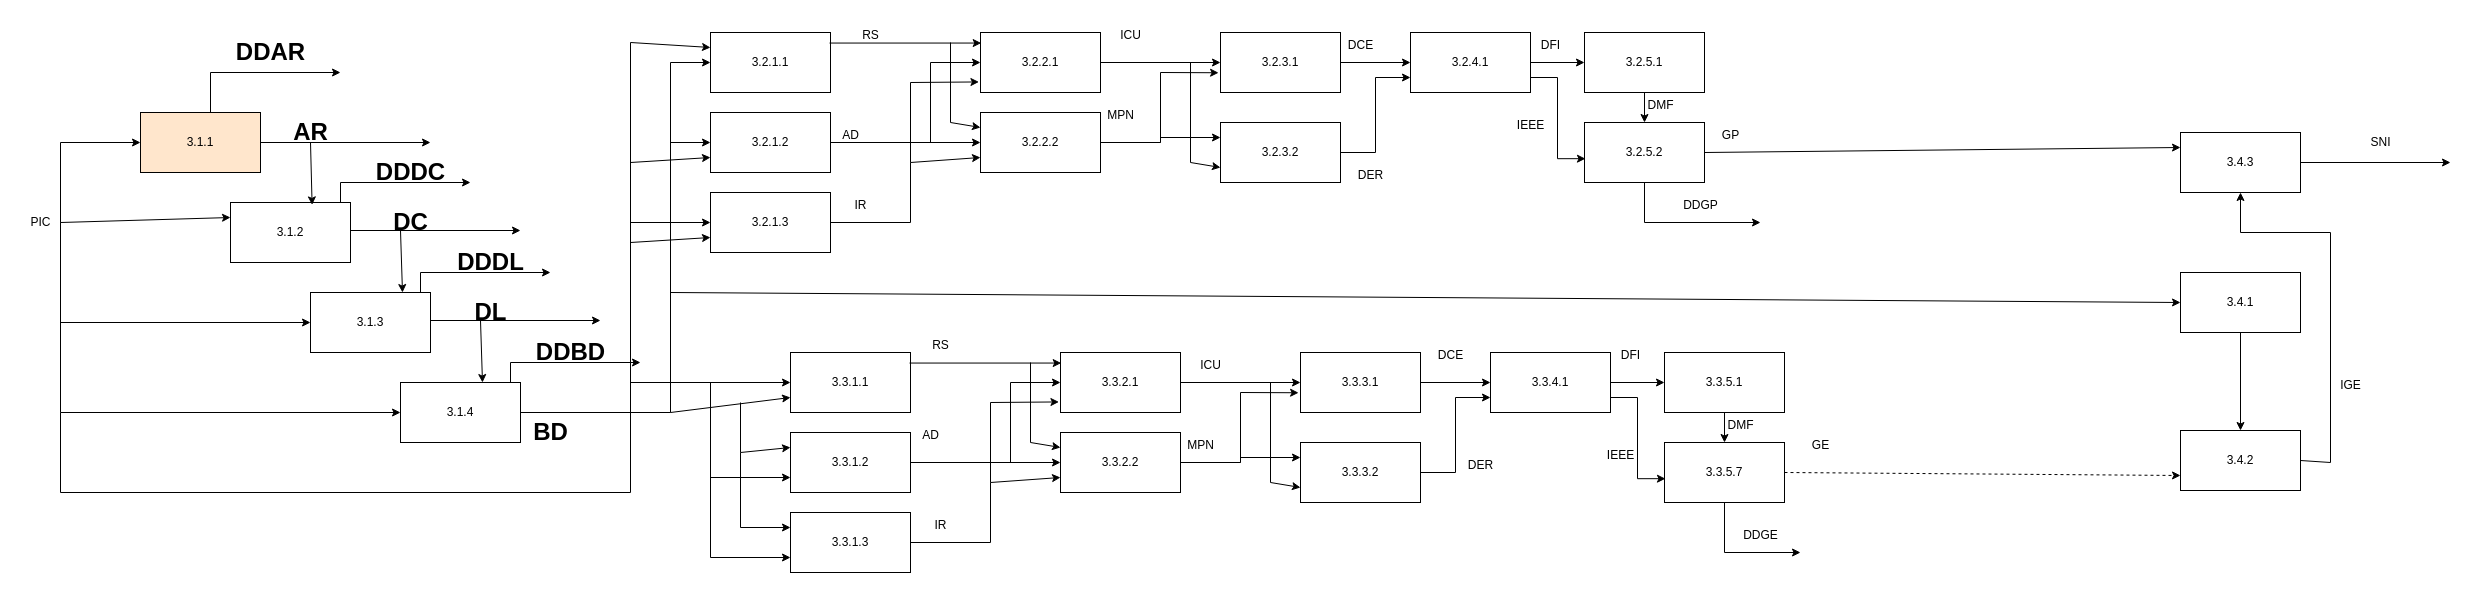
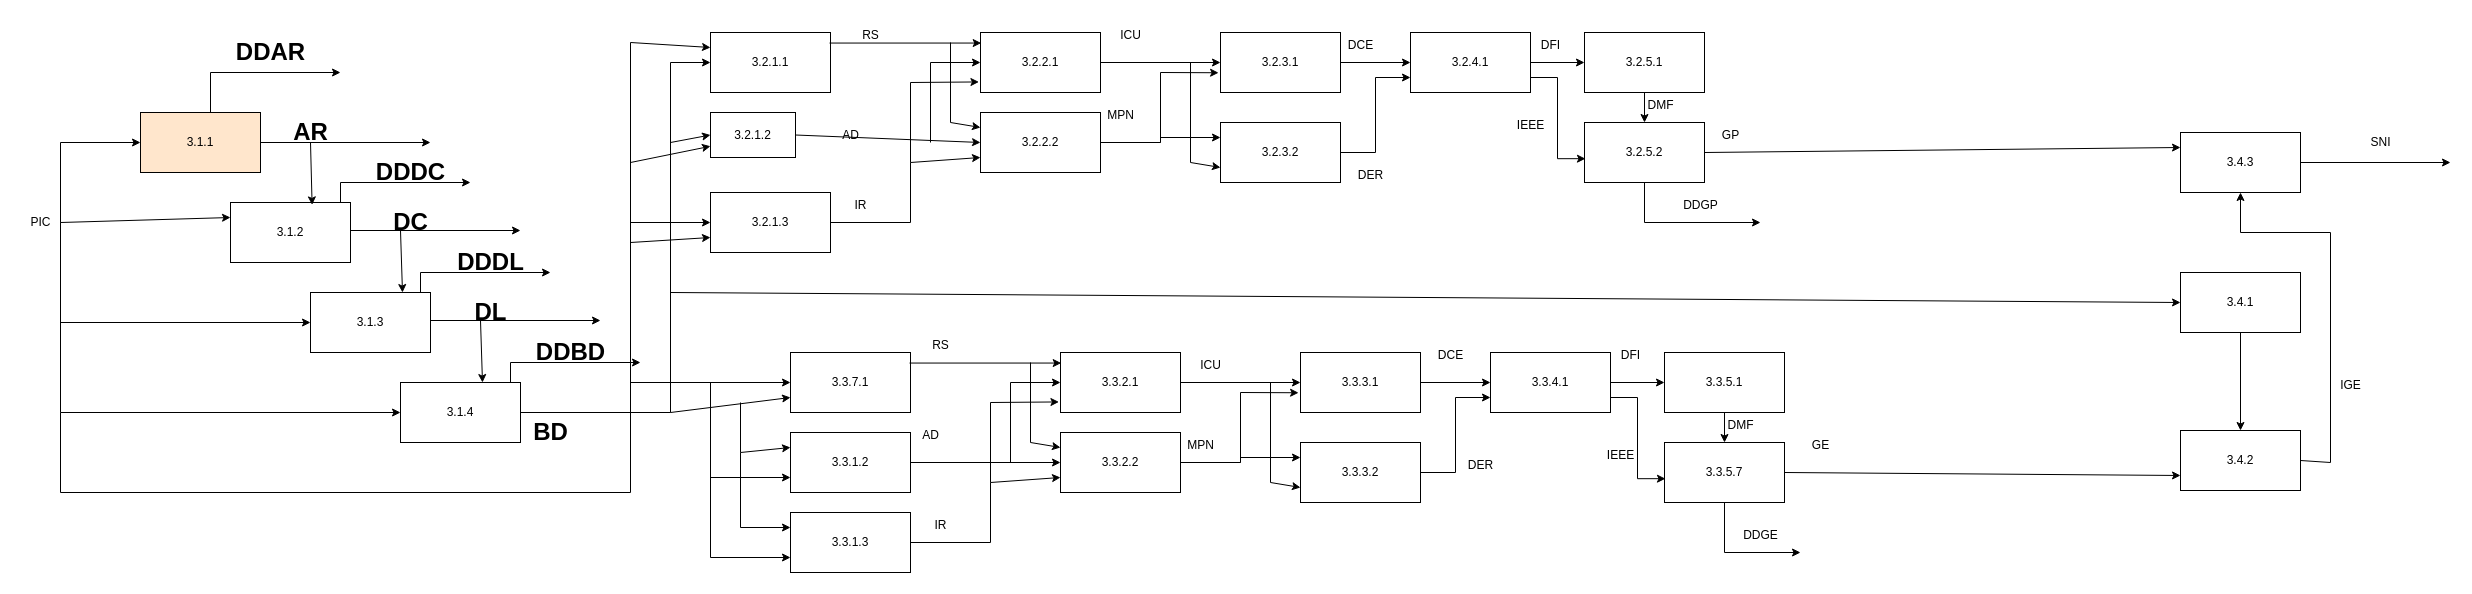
node "3.2.1.2": size 120x60 -> 85x45
node "3.3.1.1": label "3.3.1.1" -> "3.3.7.1"
edge "3.3.5.7" -> "3.4.2": style dashed -> solid
